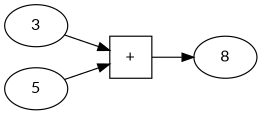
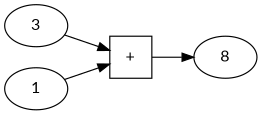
node "5": label "5" -> "1"
